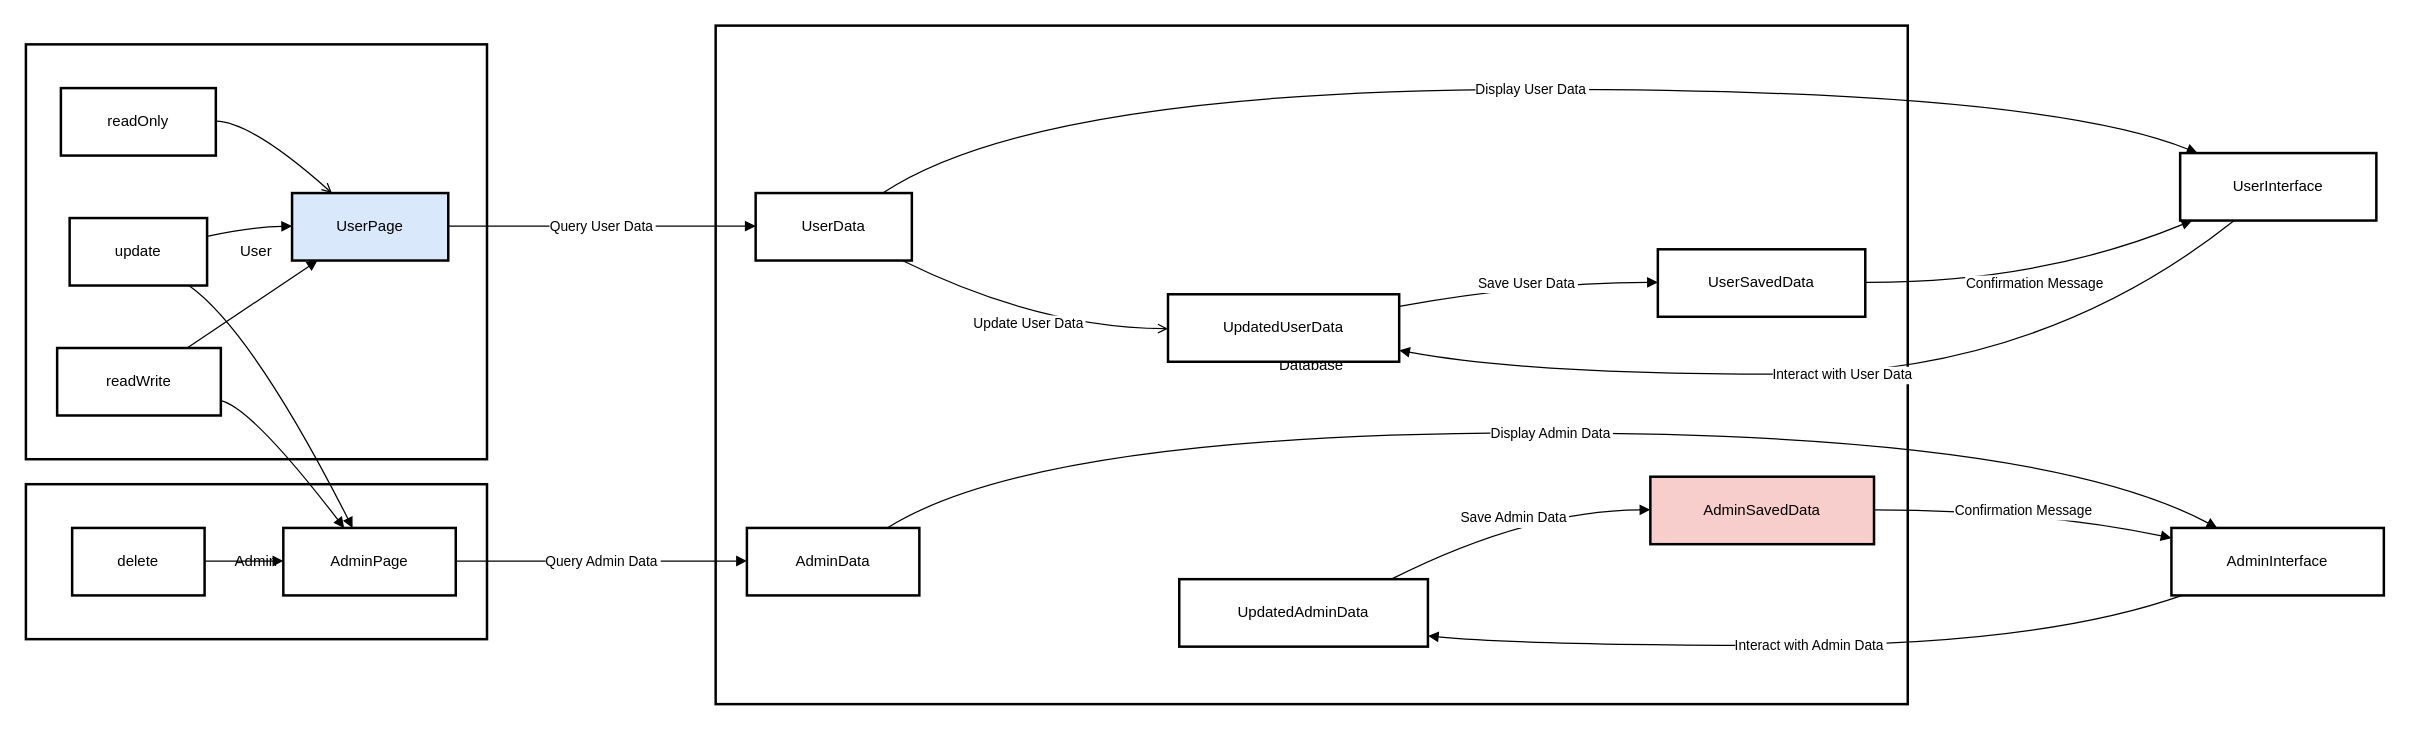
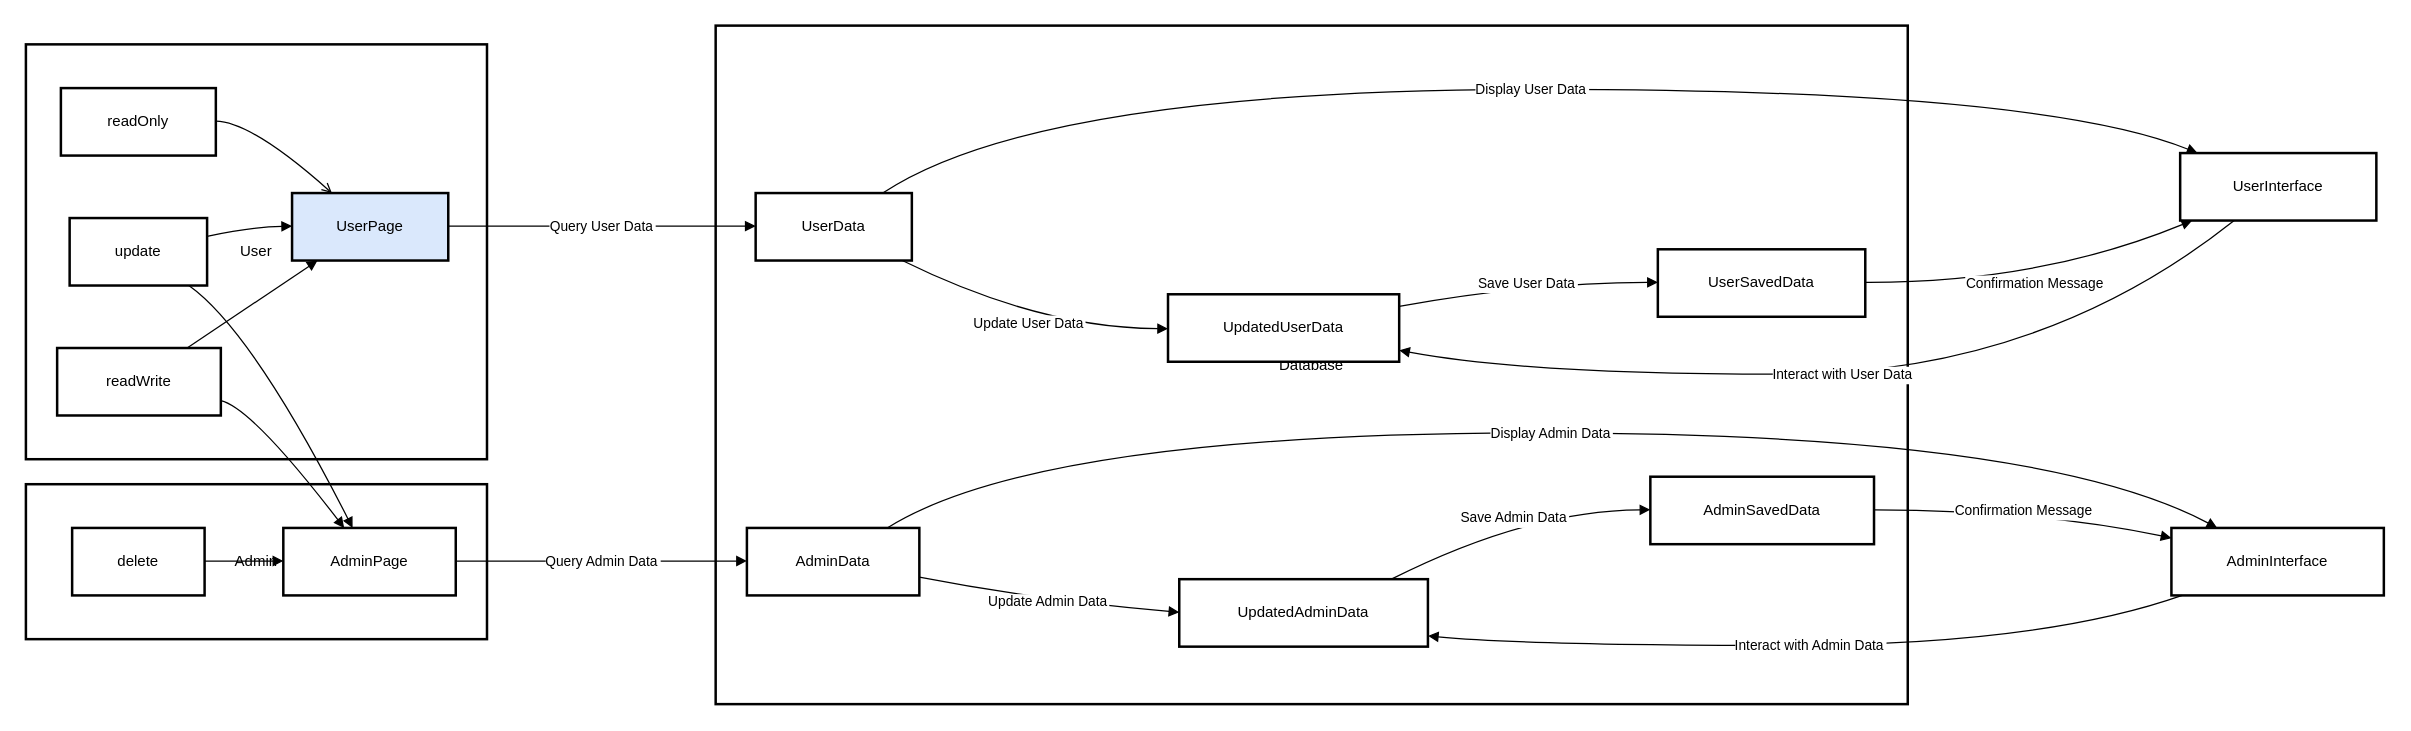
edge "UserData" -> "UpdatedUserData": arrowhead open -> block
node "AdminSavedData": fillcolor #f8cecc -> #ffffff
edge "AdminData" -> "UpdatedAdminData": added, label "Update Admin Data"
